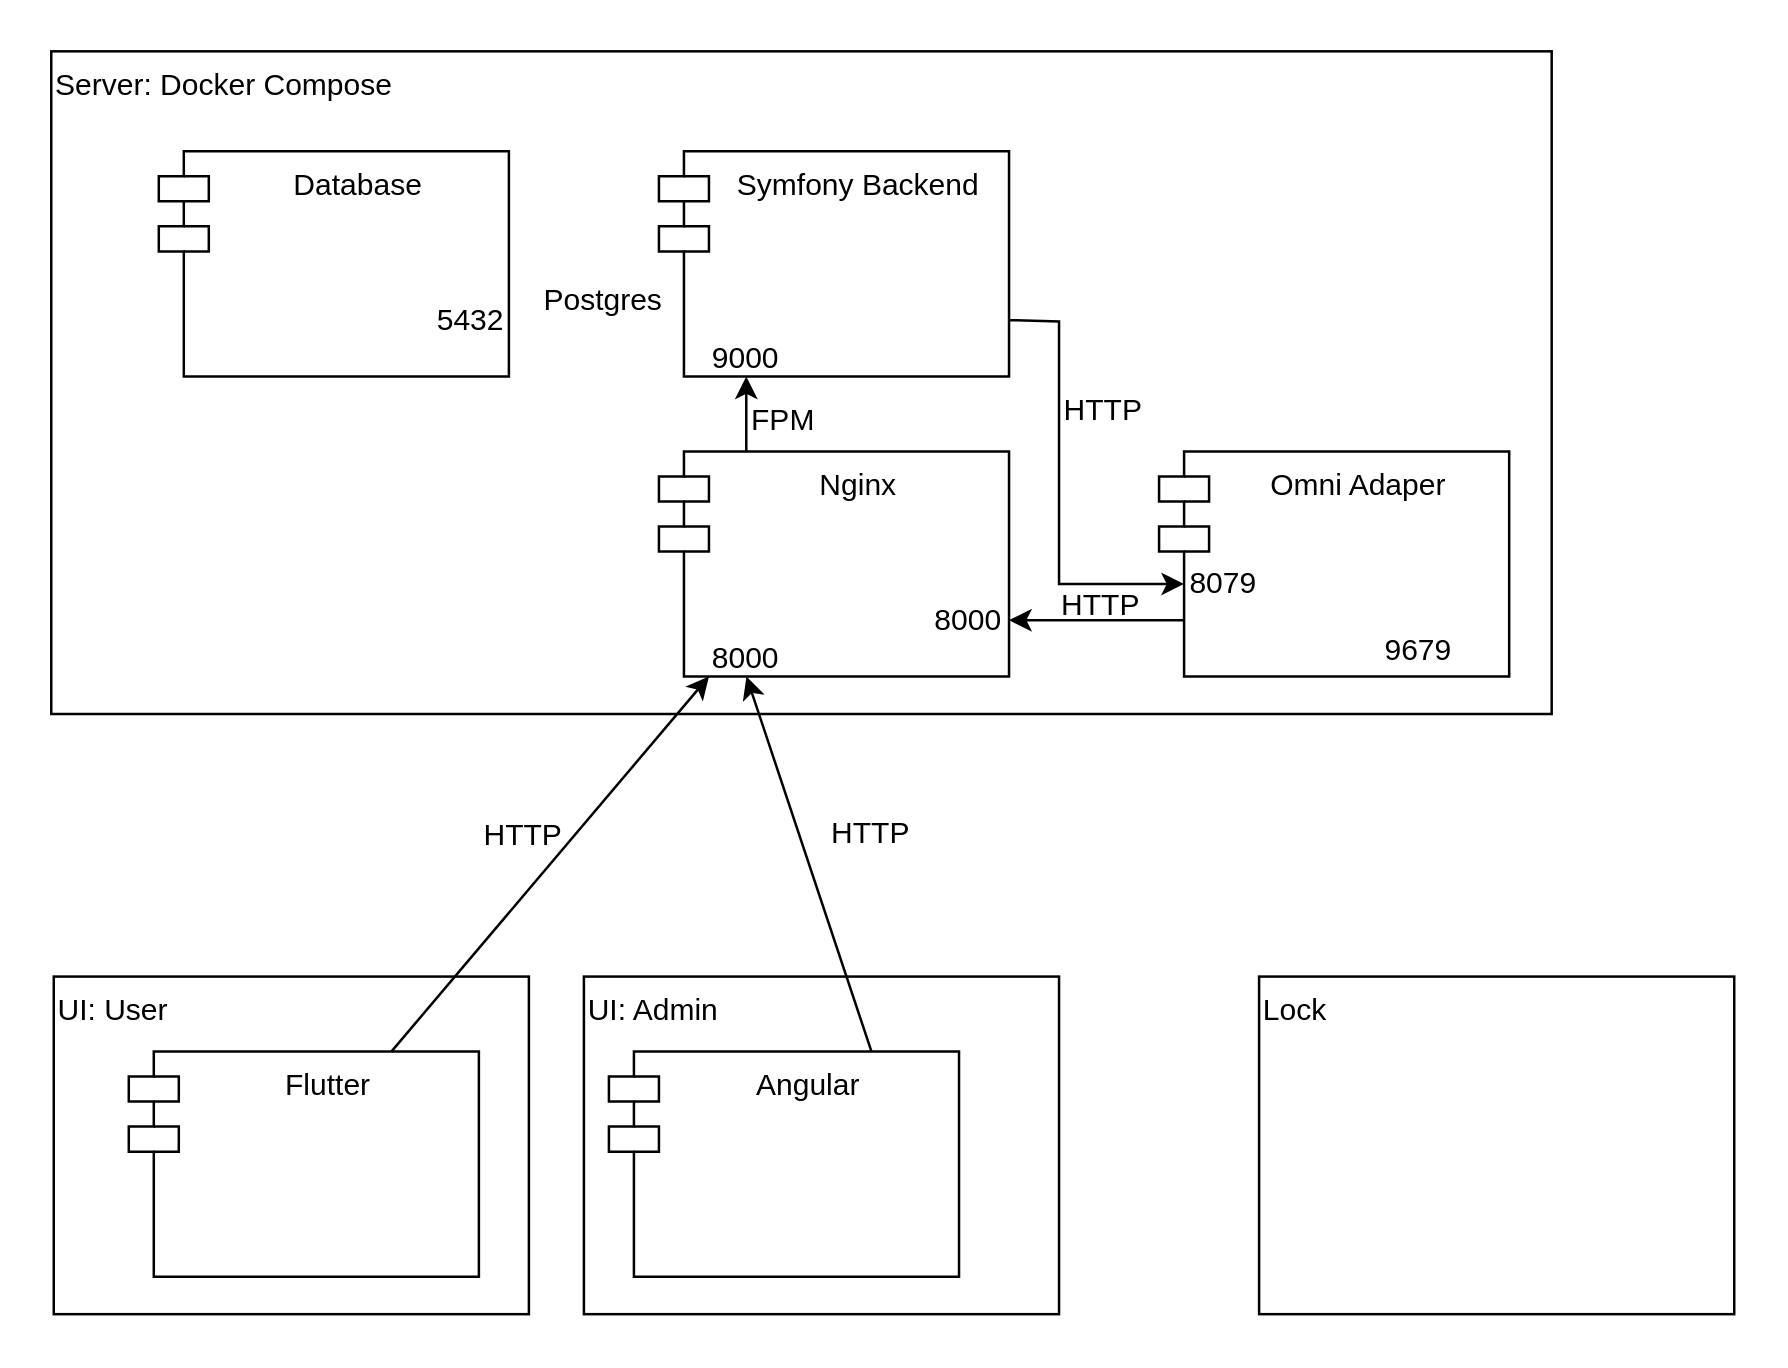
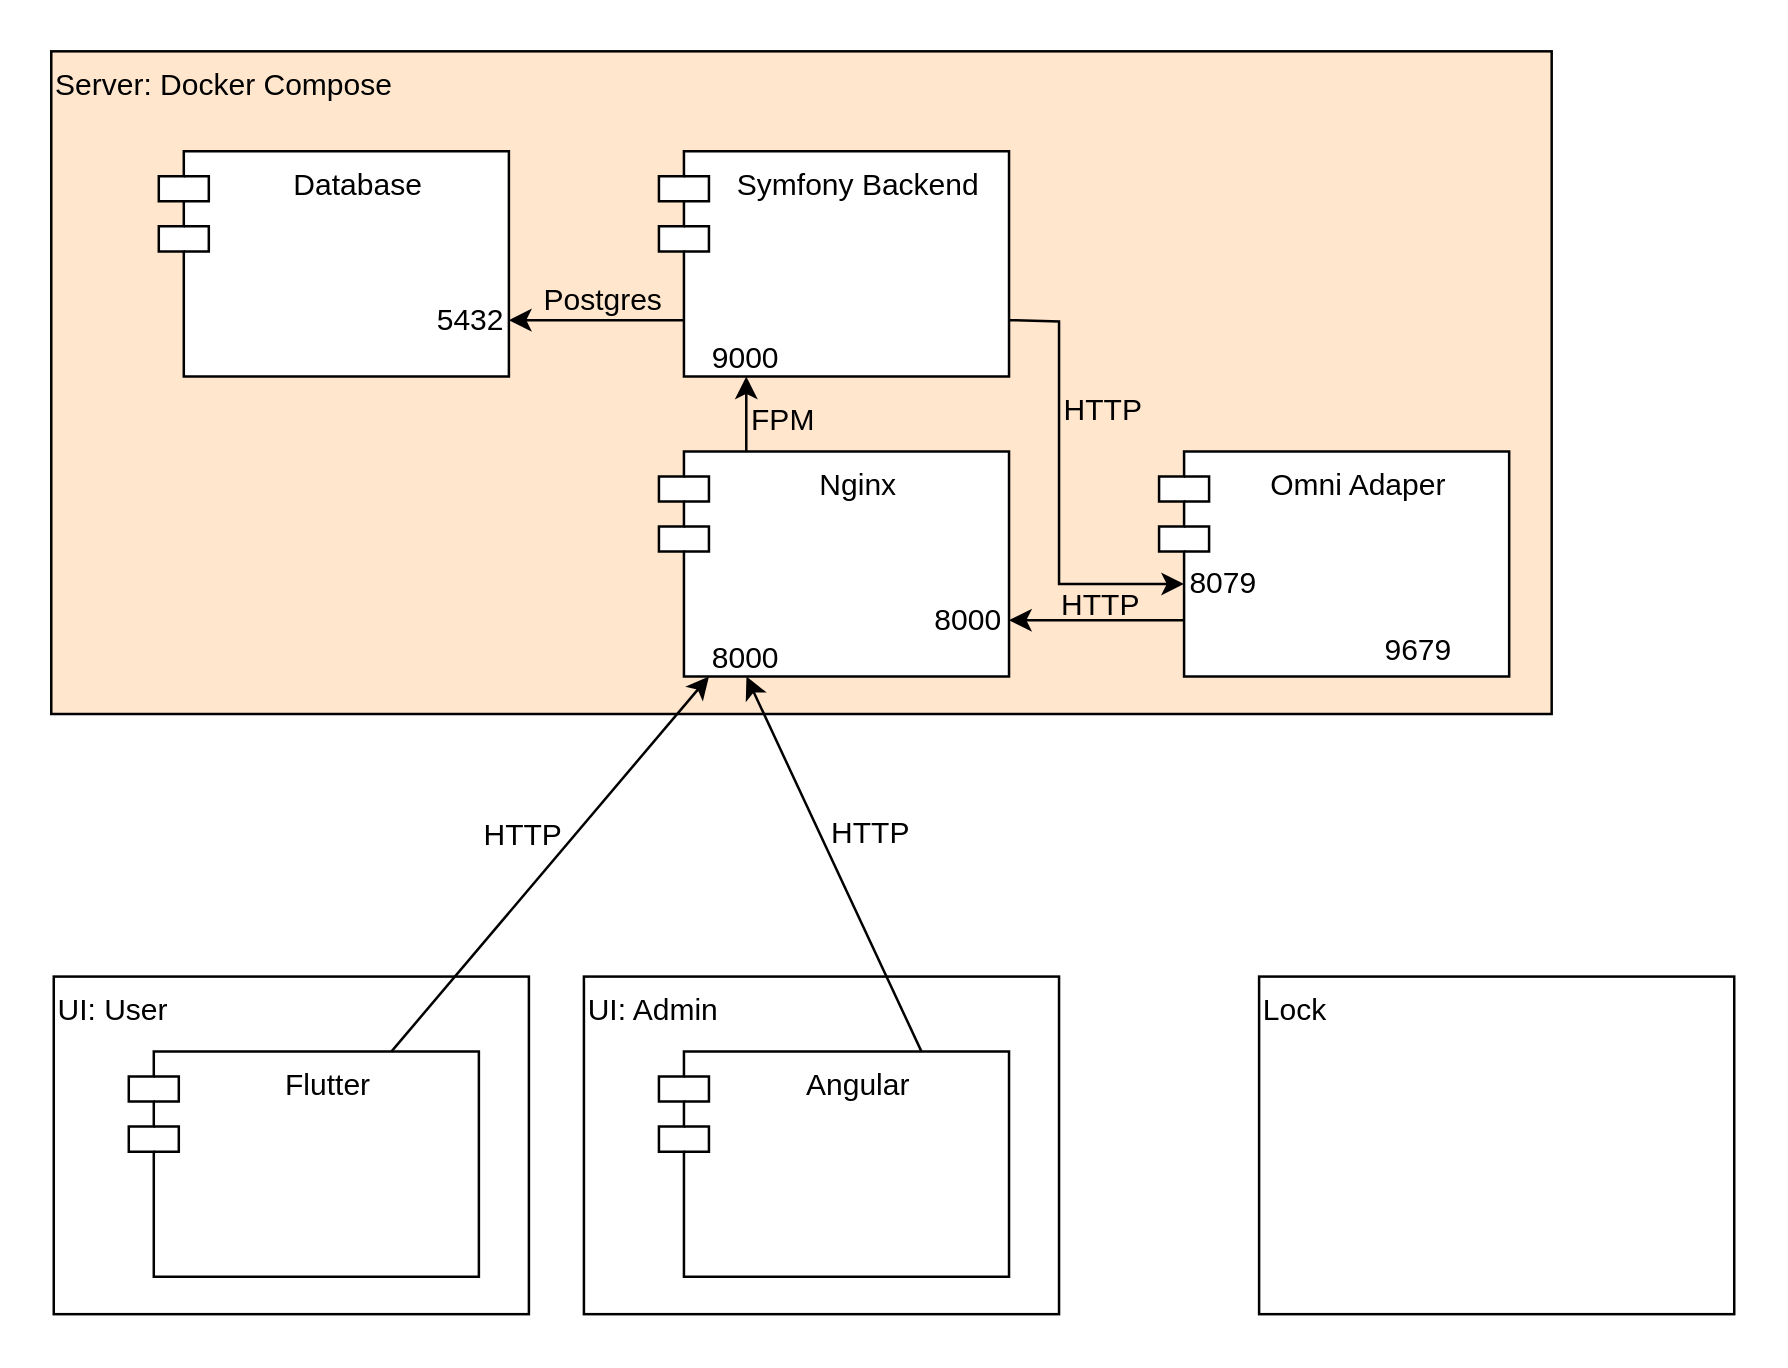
edge "Symfony Backend" -> "Database": added
node "Server: Docker Compose": fillcolor #ffffff -> #ffe6cc
node "Angular": moved (784, 1164) -> (834, 1164)
